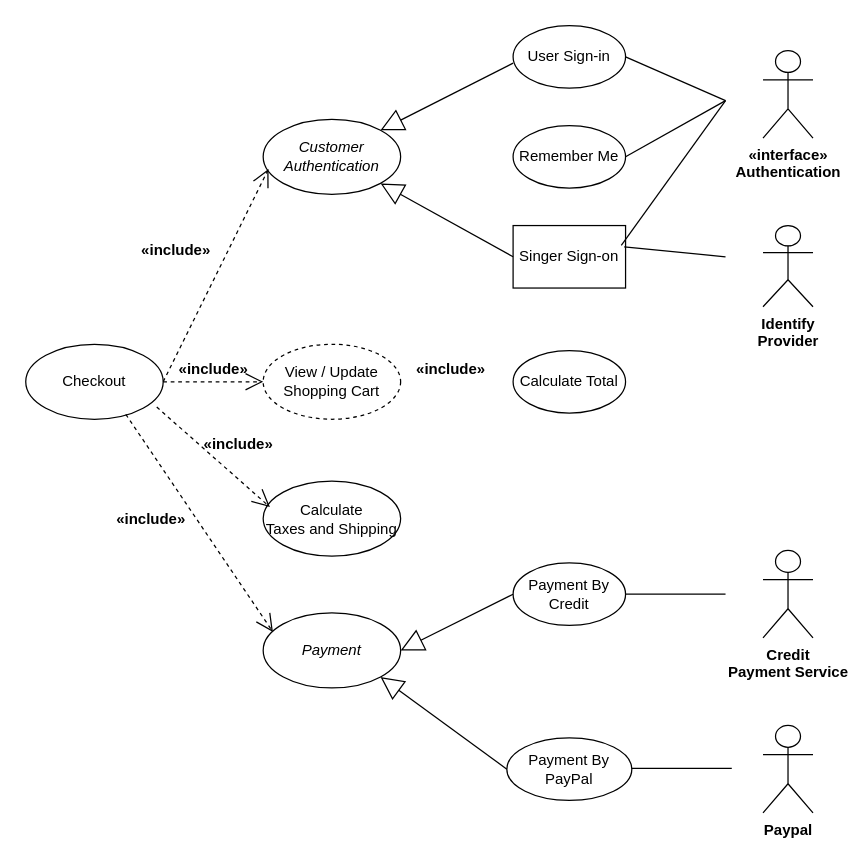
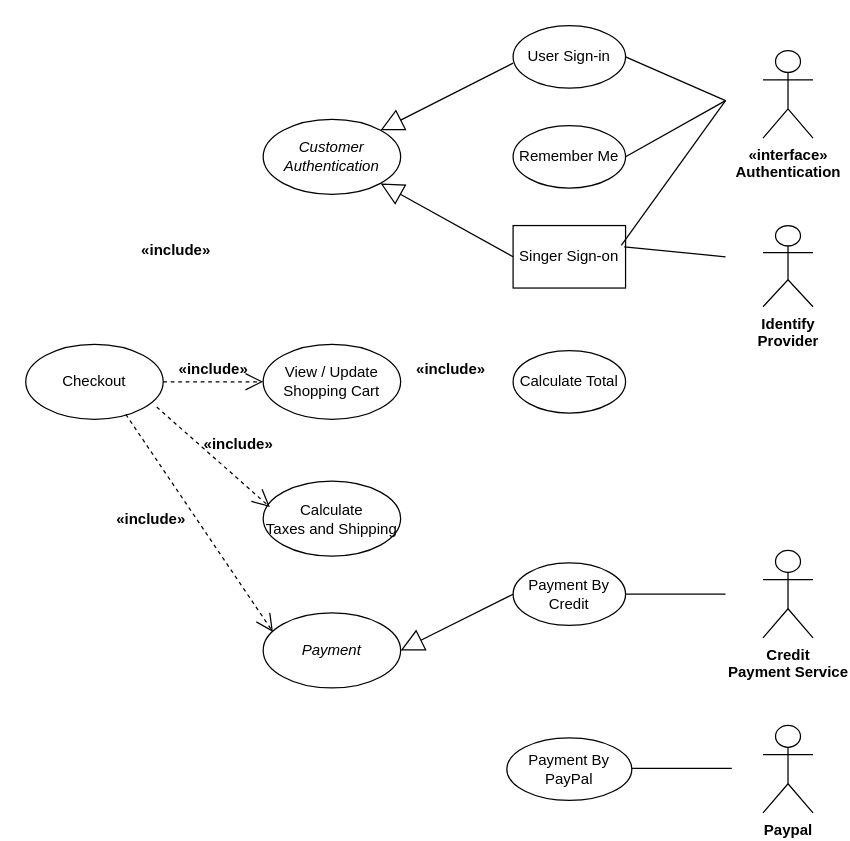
edge "Checkout" -> "Customer Authentication": removed
node "View / Update Shopping Cart": style dashed -> solid
edge "Payment By PayPal" -> "Payment": removed
